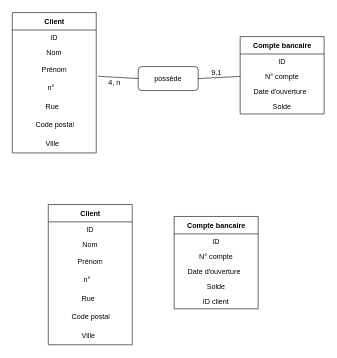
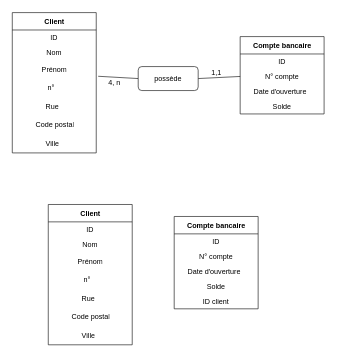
node "9,1": label "9,1" -> "1,1"
